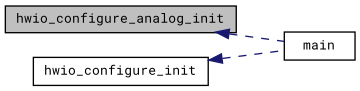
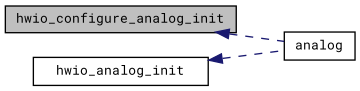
node "main": label "main" -> "analog"
node "hwio_configure_init": label "hwio_configure_init" -> "hwio_analog_init"
